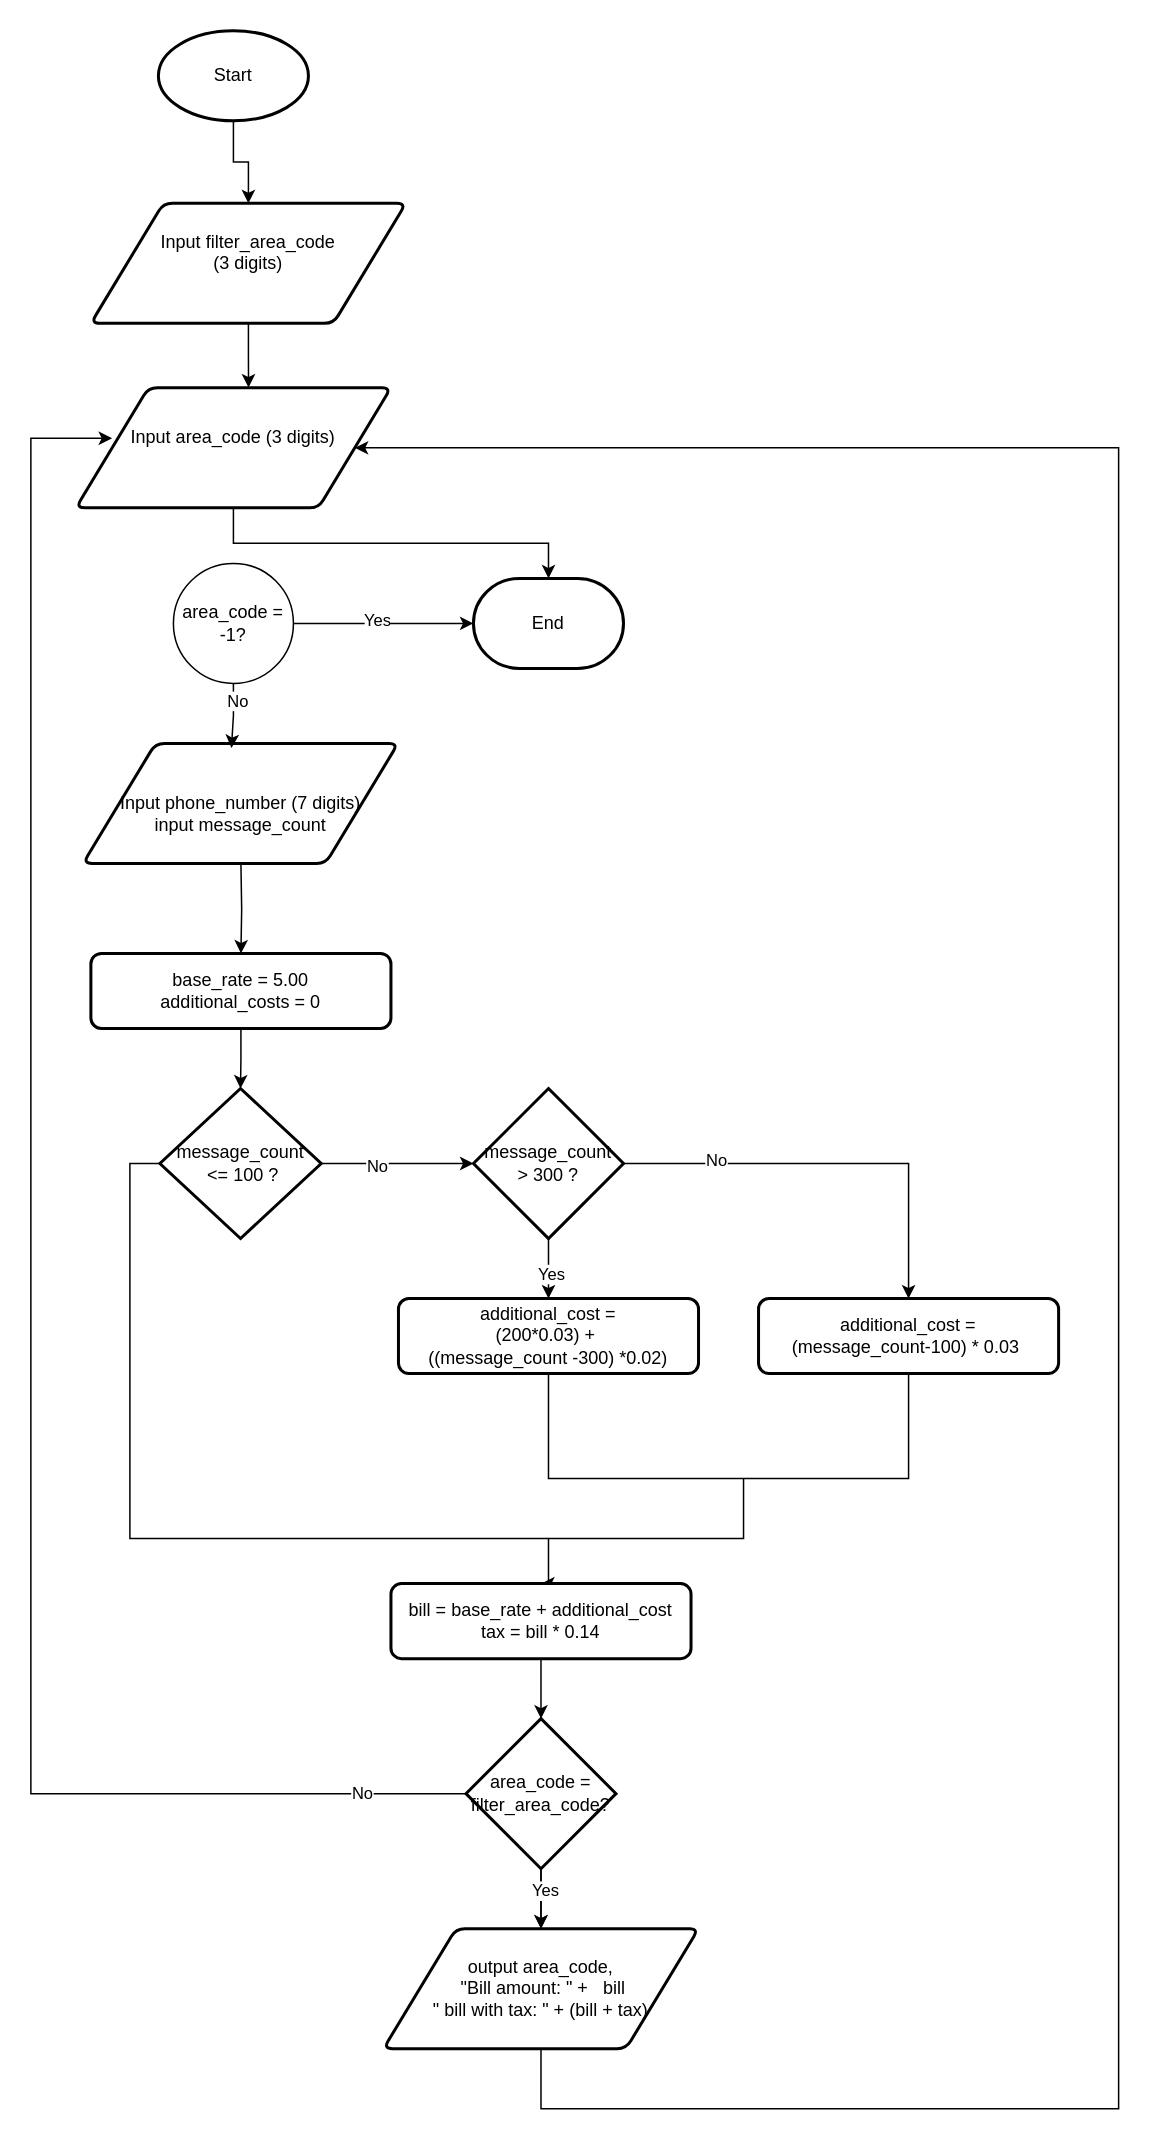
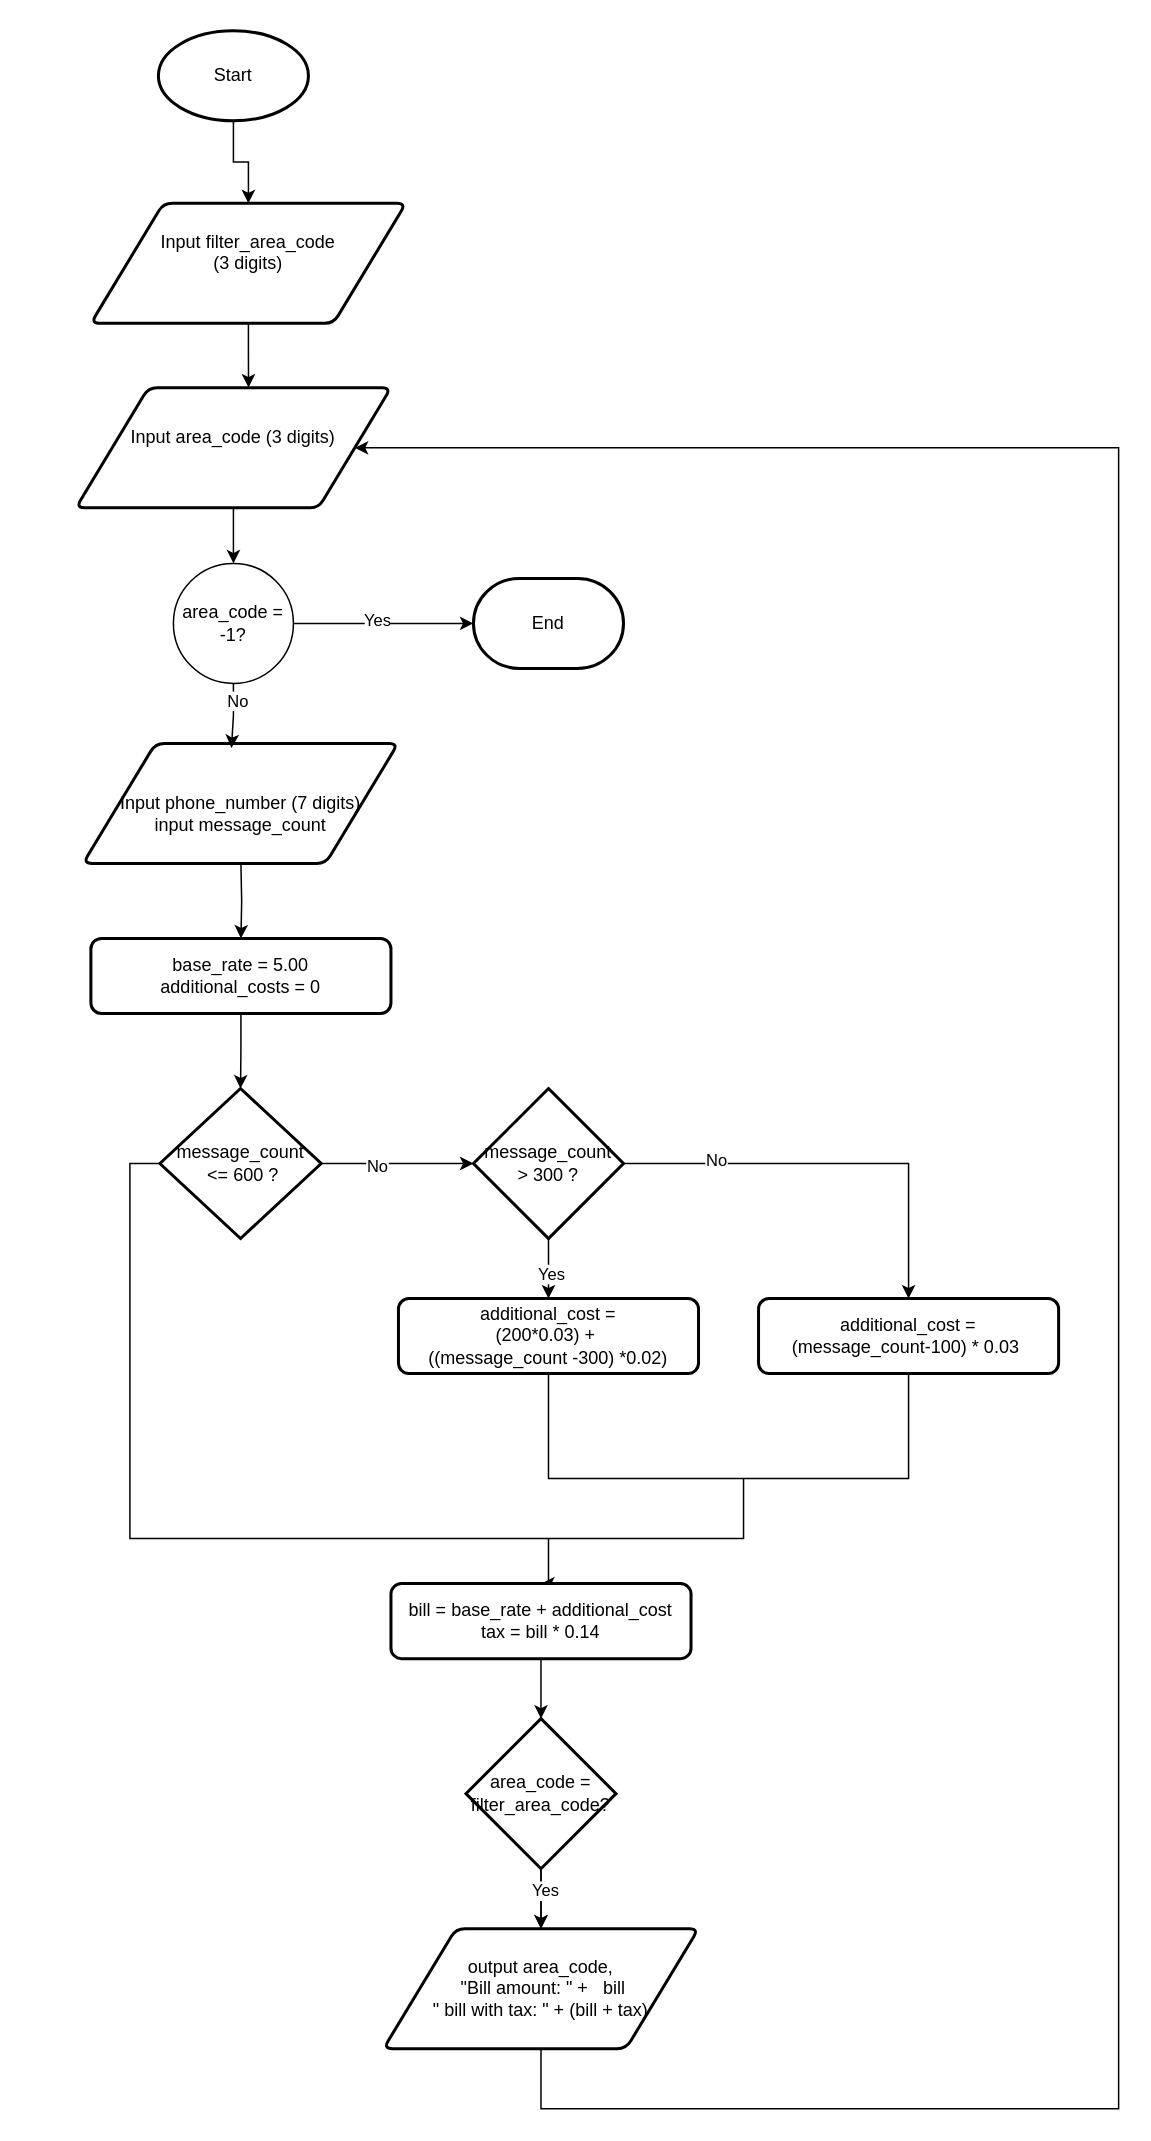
edge "Input area_code (3 digits)" -> "End": now "Input area_code (3 digits)" -> "area_code = -1?"
node "base_rate = 5.00 additional_costs = 0": moved (241, 991) -> (241, 976)
node "message_count <= 100 ?": label "message_count <= 100 ?" -> "message_count <= 600 ?"
edge "area_code = filter_area_code?" -> "Input area_code (3 digits)": removed, label "No"
